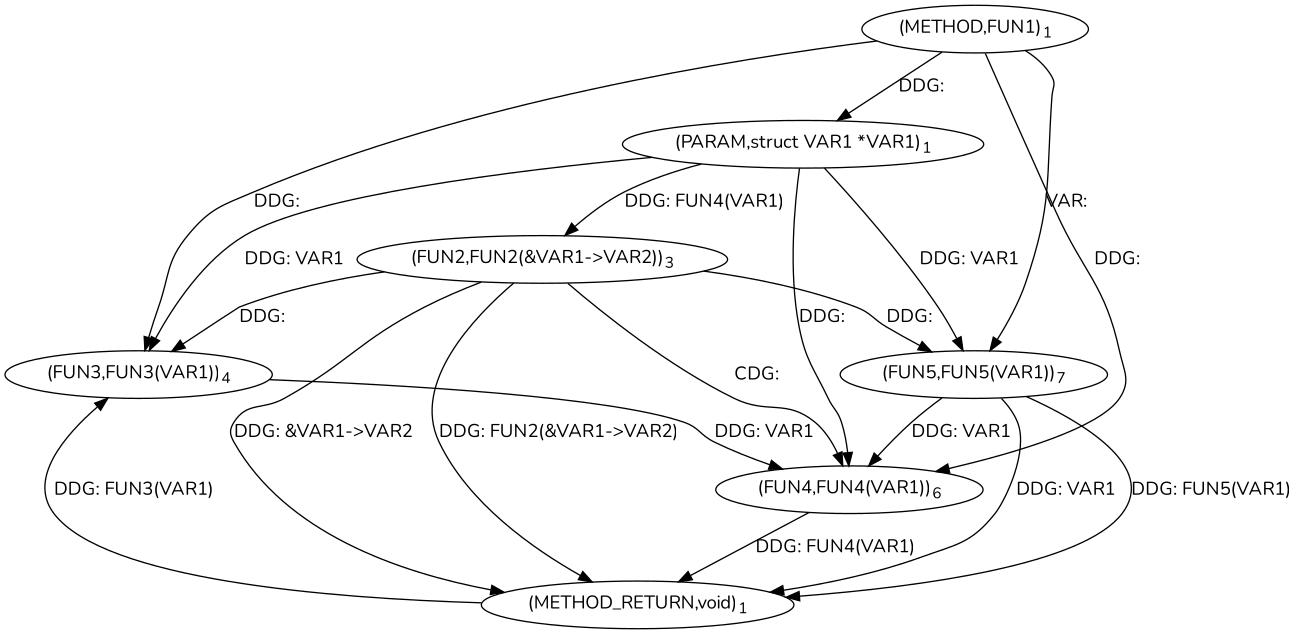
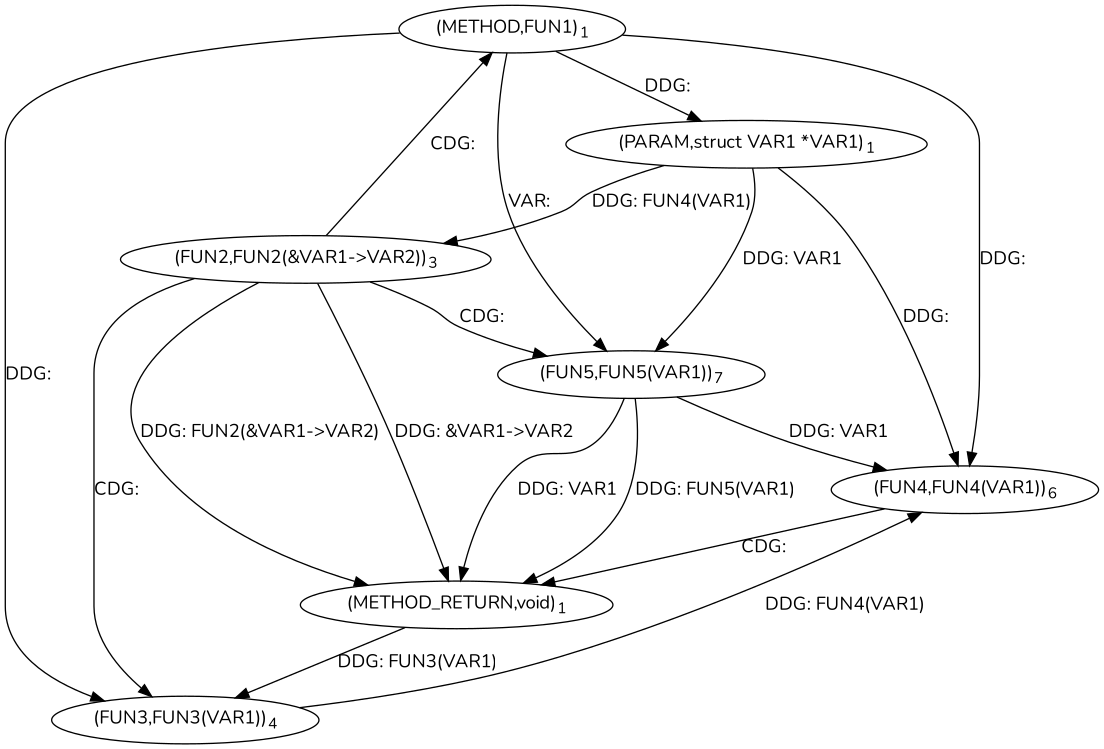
edge "(PARAM,struct VAR1 *VAR1)" -> "(FUN3,FUN3(VAR1))": removed, label "DDG: VAR1"
edge "(FUN2,FUN2(&VAR1->VAR2))" -> "(FUN3,FUN3(VAR1))": label "DDG: " -> "CDG: "
edge "(FUN2,FUN2(&VAR1->VAR2))" -> "(FUN5,FUN5(VAR1))": label "DDG: " -> "CDG: "
edge "(FUN2,FUN2(&VAR1->VAR2))" -> "(FUN4,FUN4(VAR1))": now "(FUN2,FUN2(&VAR1->VAR2))" -> "(METHOD,FUN1)"
edge "(FUN3,FUN3(VAR1))" -> "(FUN4,FUN4(VAR1))": label "DDG: VAR1" -> "DDG: FUN4(VAR1)"
edge "(FUN4,FUN4(VAR1))" -> "(METHOD_RETURN,void)": label "DDG: FUN4(VAR1)" -> "CDG: "
